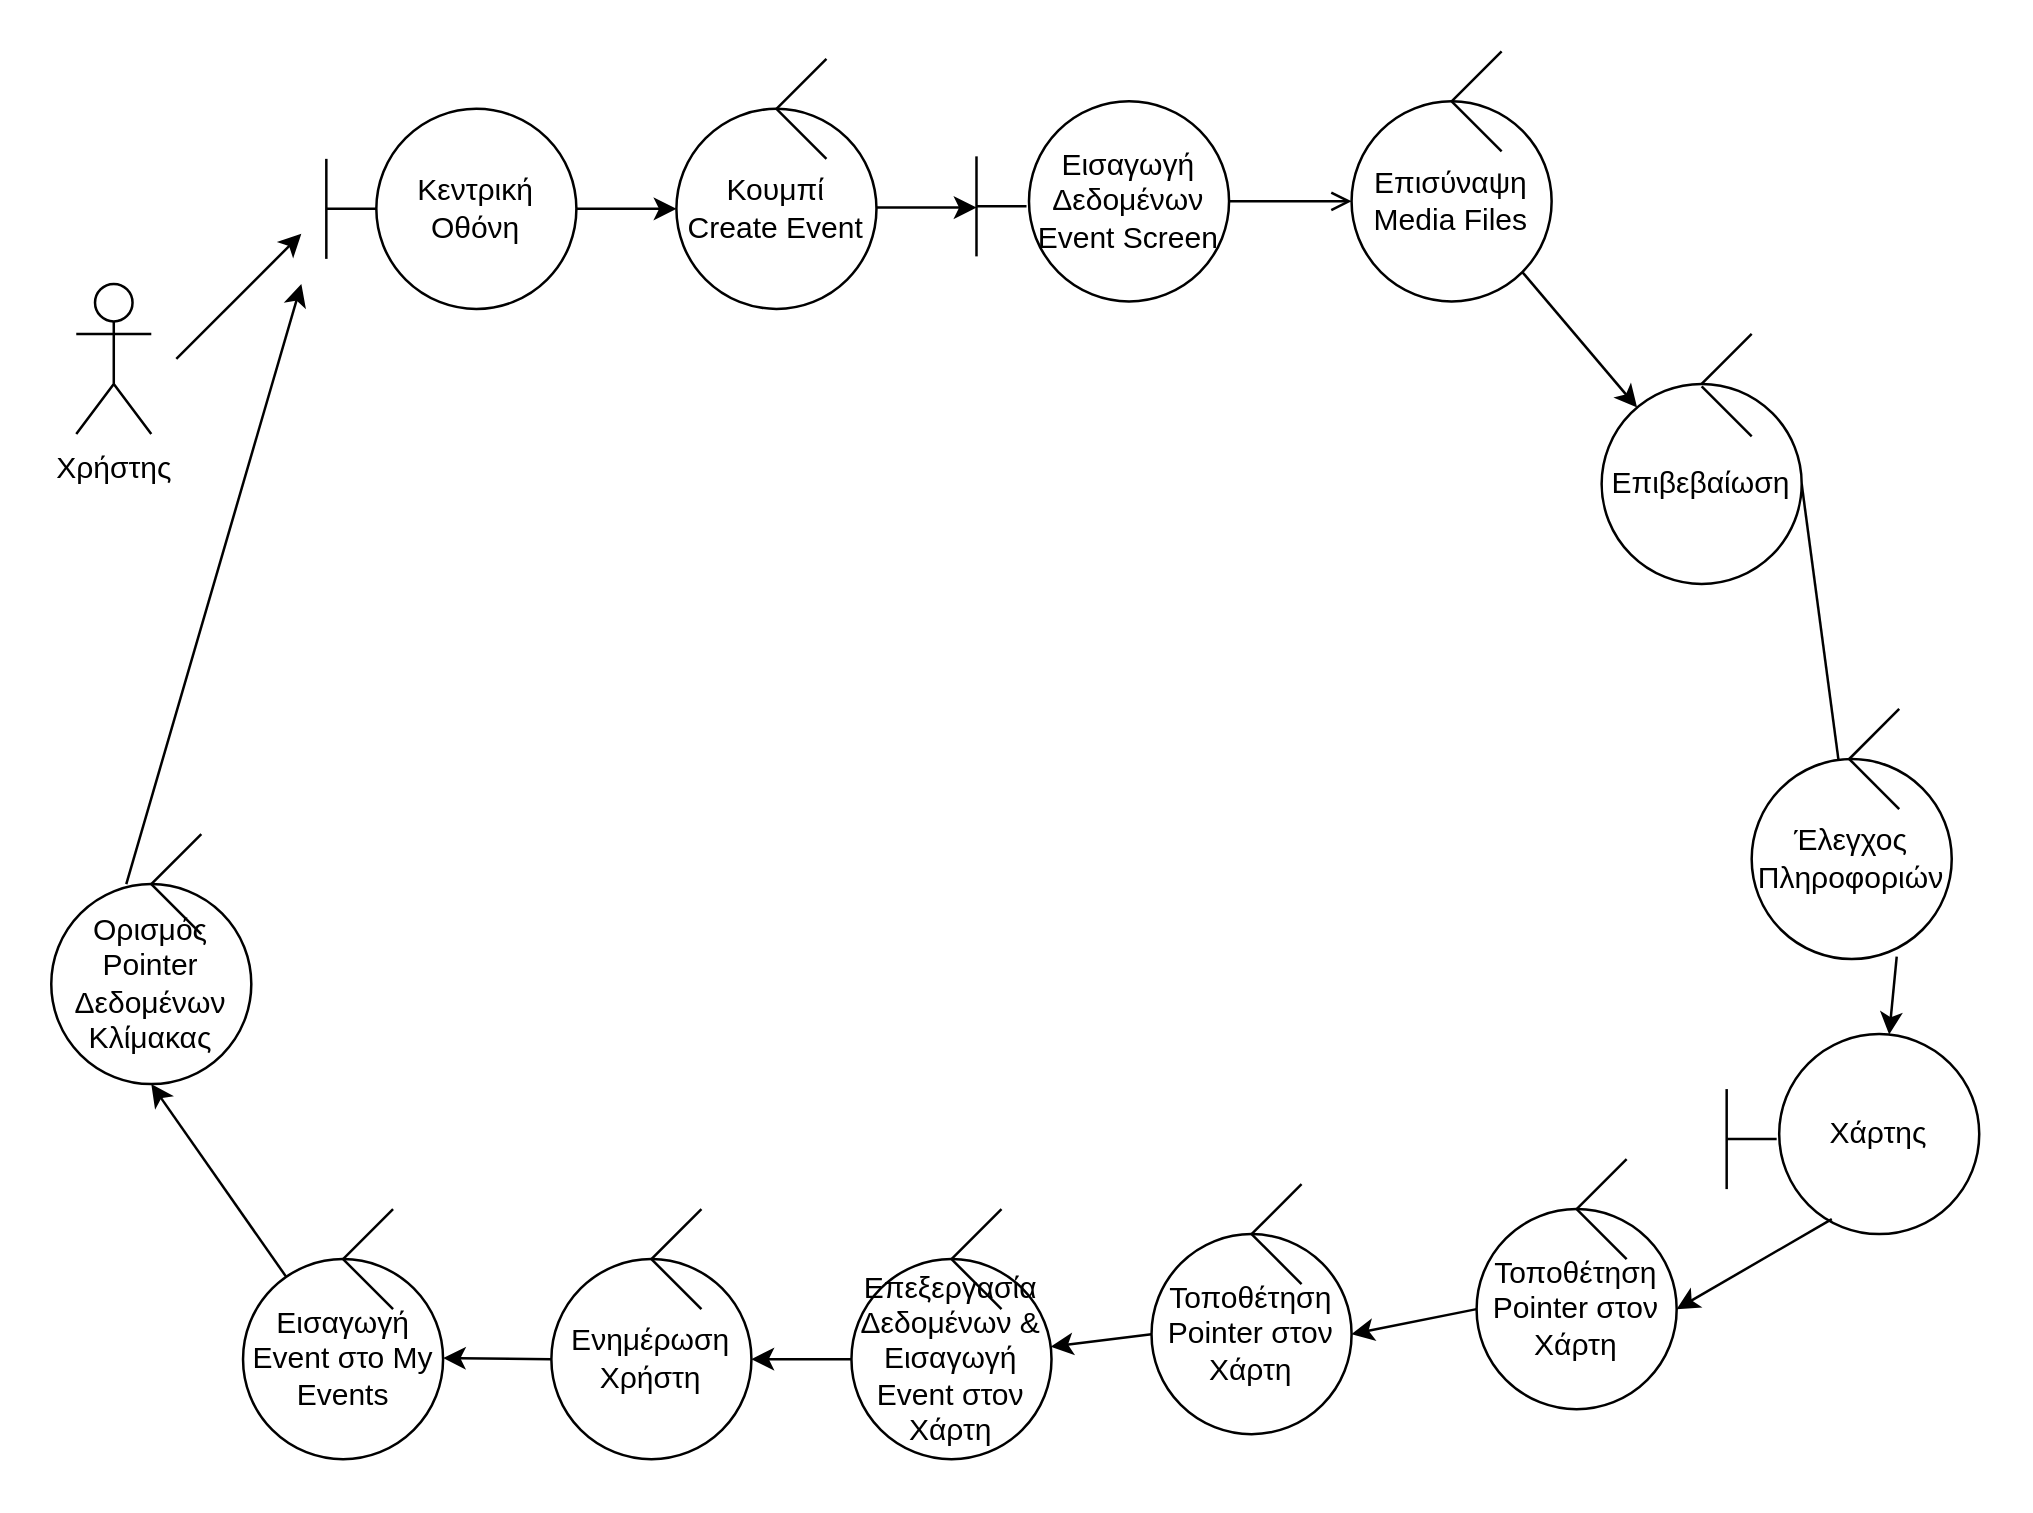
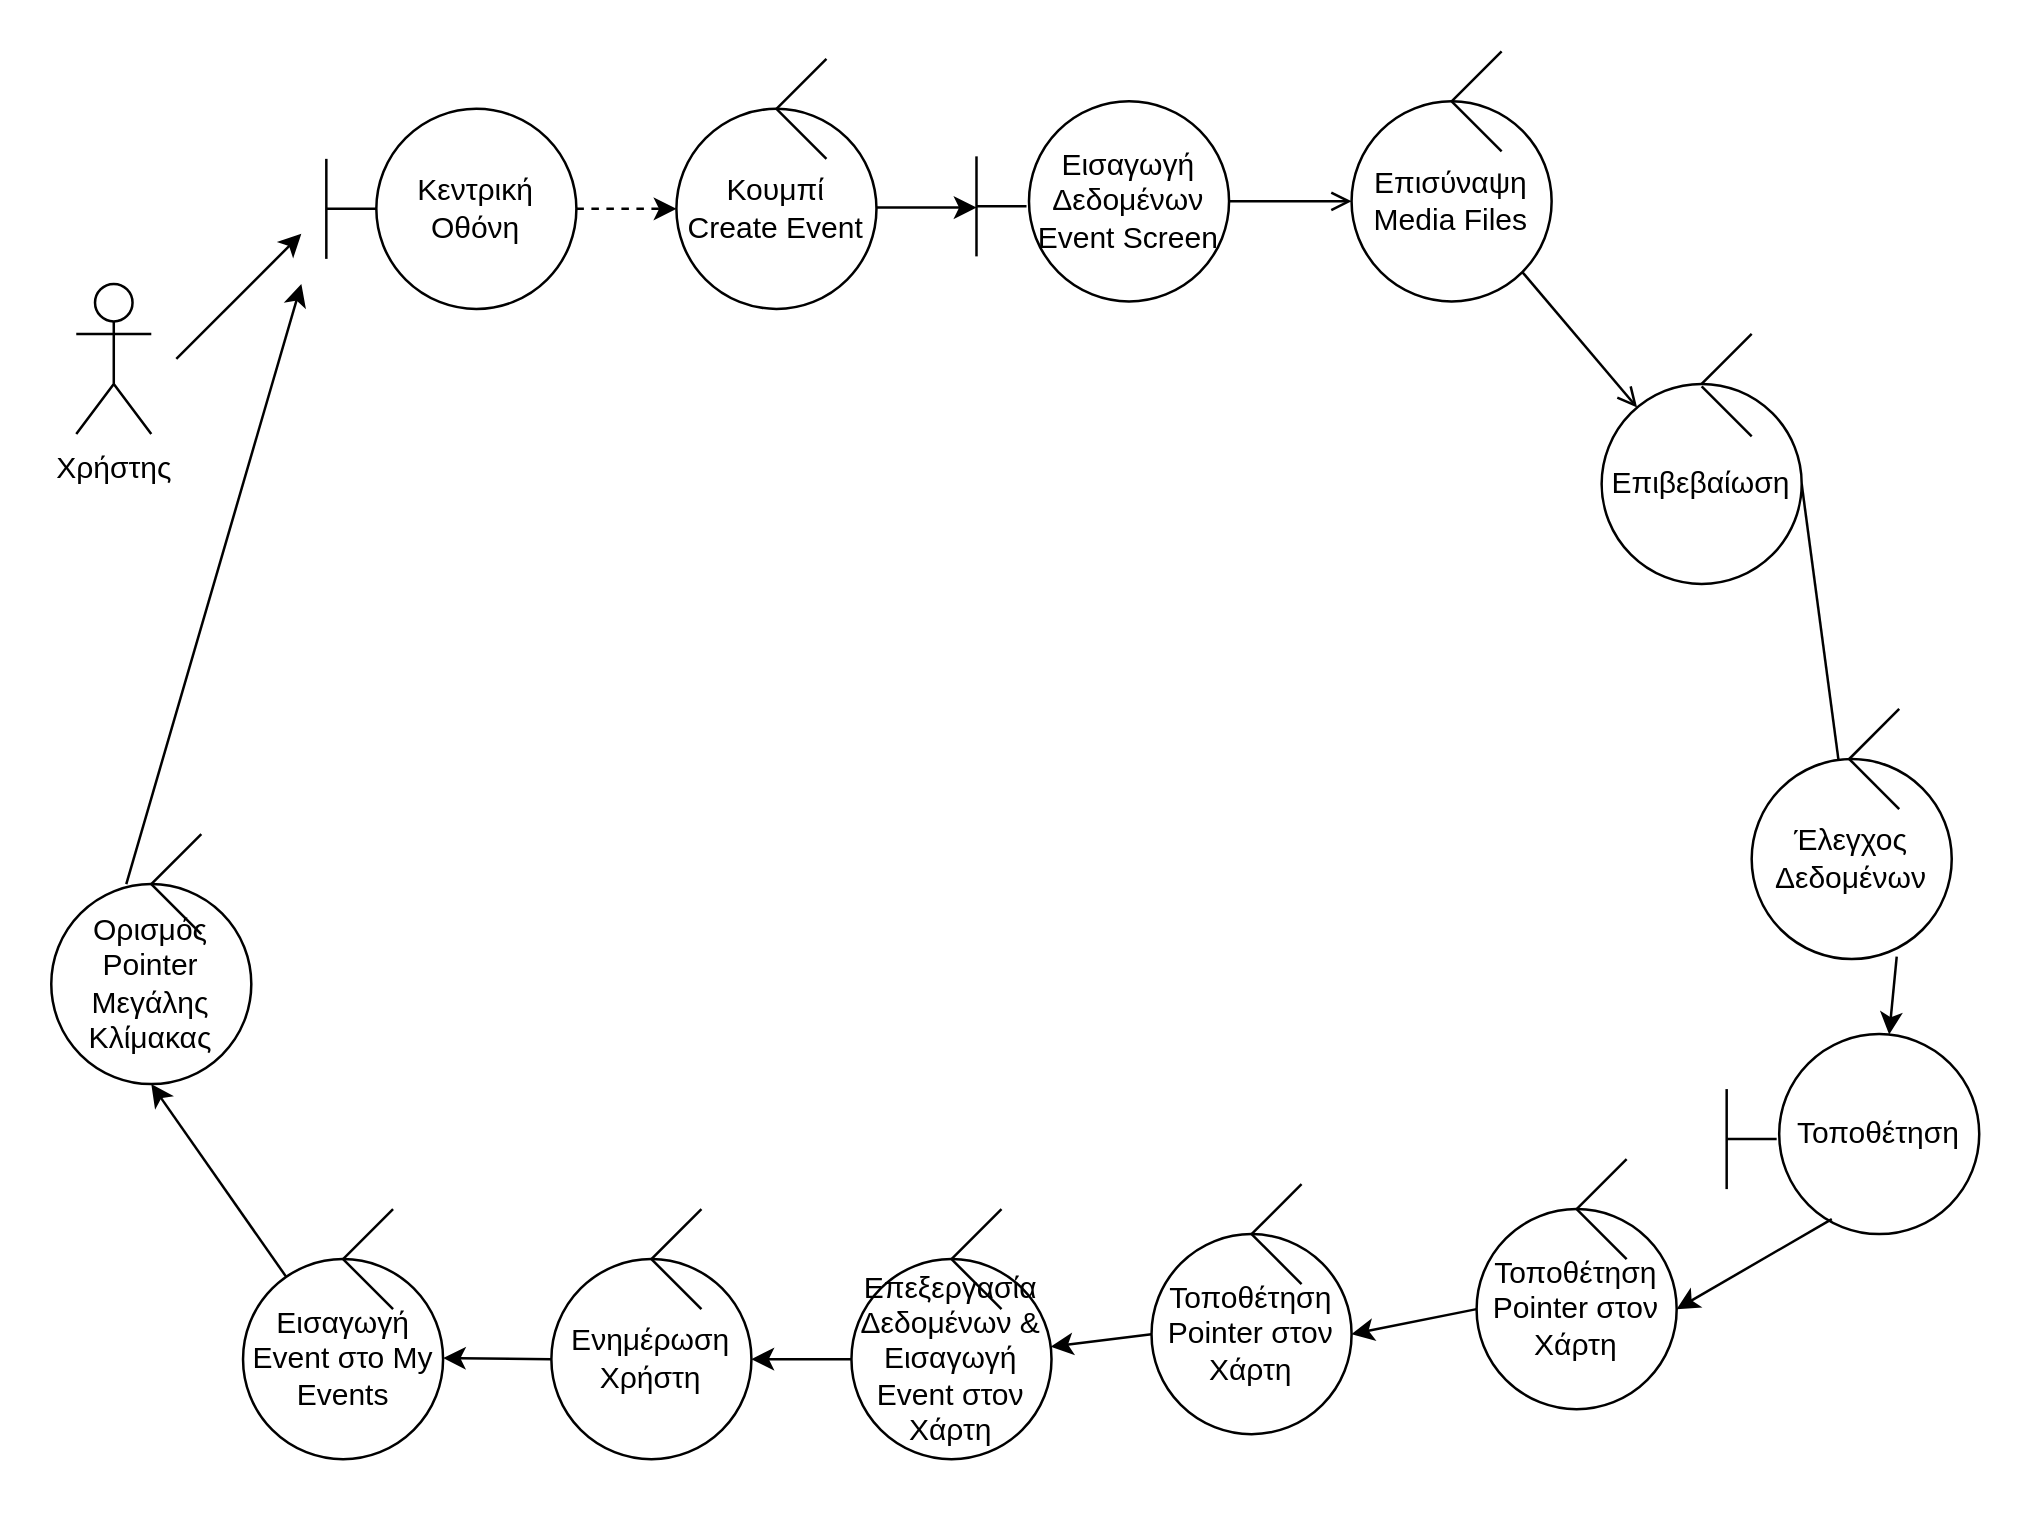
edge "Κεντρική Οθόνη" -> "Κουμπί Create Event": style solid -> dashed
edge "Επισύναψη Media Files" -> "Επιβεβαίωση": arrowhead classic -> open
node "Έλεγχος Πληροφοριών": label "Έλεγχος Πληροφοριών" -> "Έλεγχος Δεδομένων"
node "Ορισμός Pointer Δεδομένων Κλίμακας": label "Ορισμός Pointer Δεδομένων Κλίμακας" -> "Ορισμός Pointer Μεγάλης Κλίμακας"
node "Χάρτης": label "Χάρτης" -> "Τοποθέτηση"
